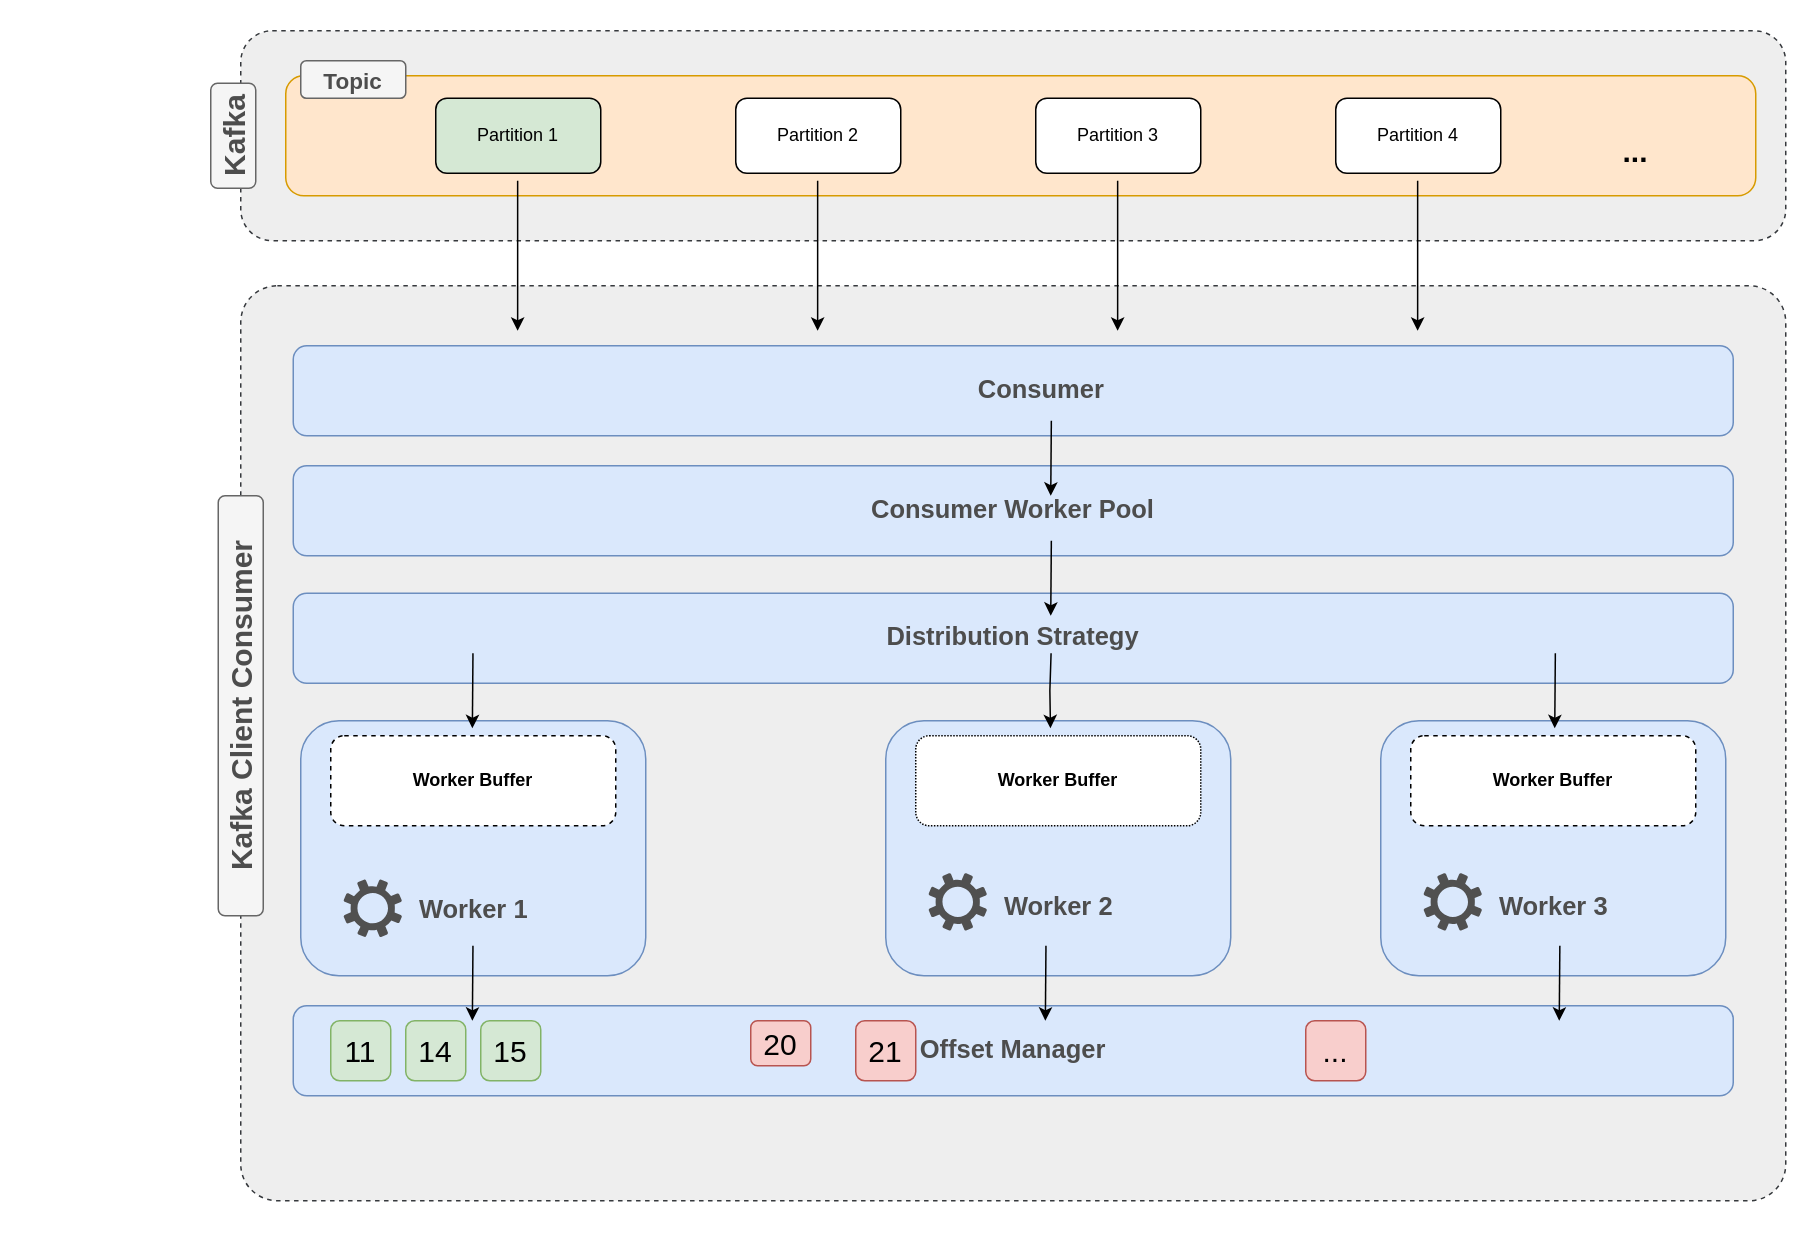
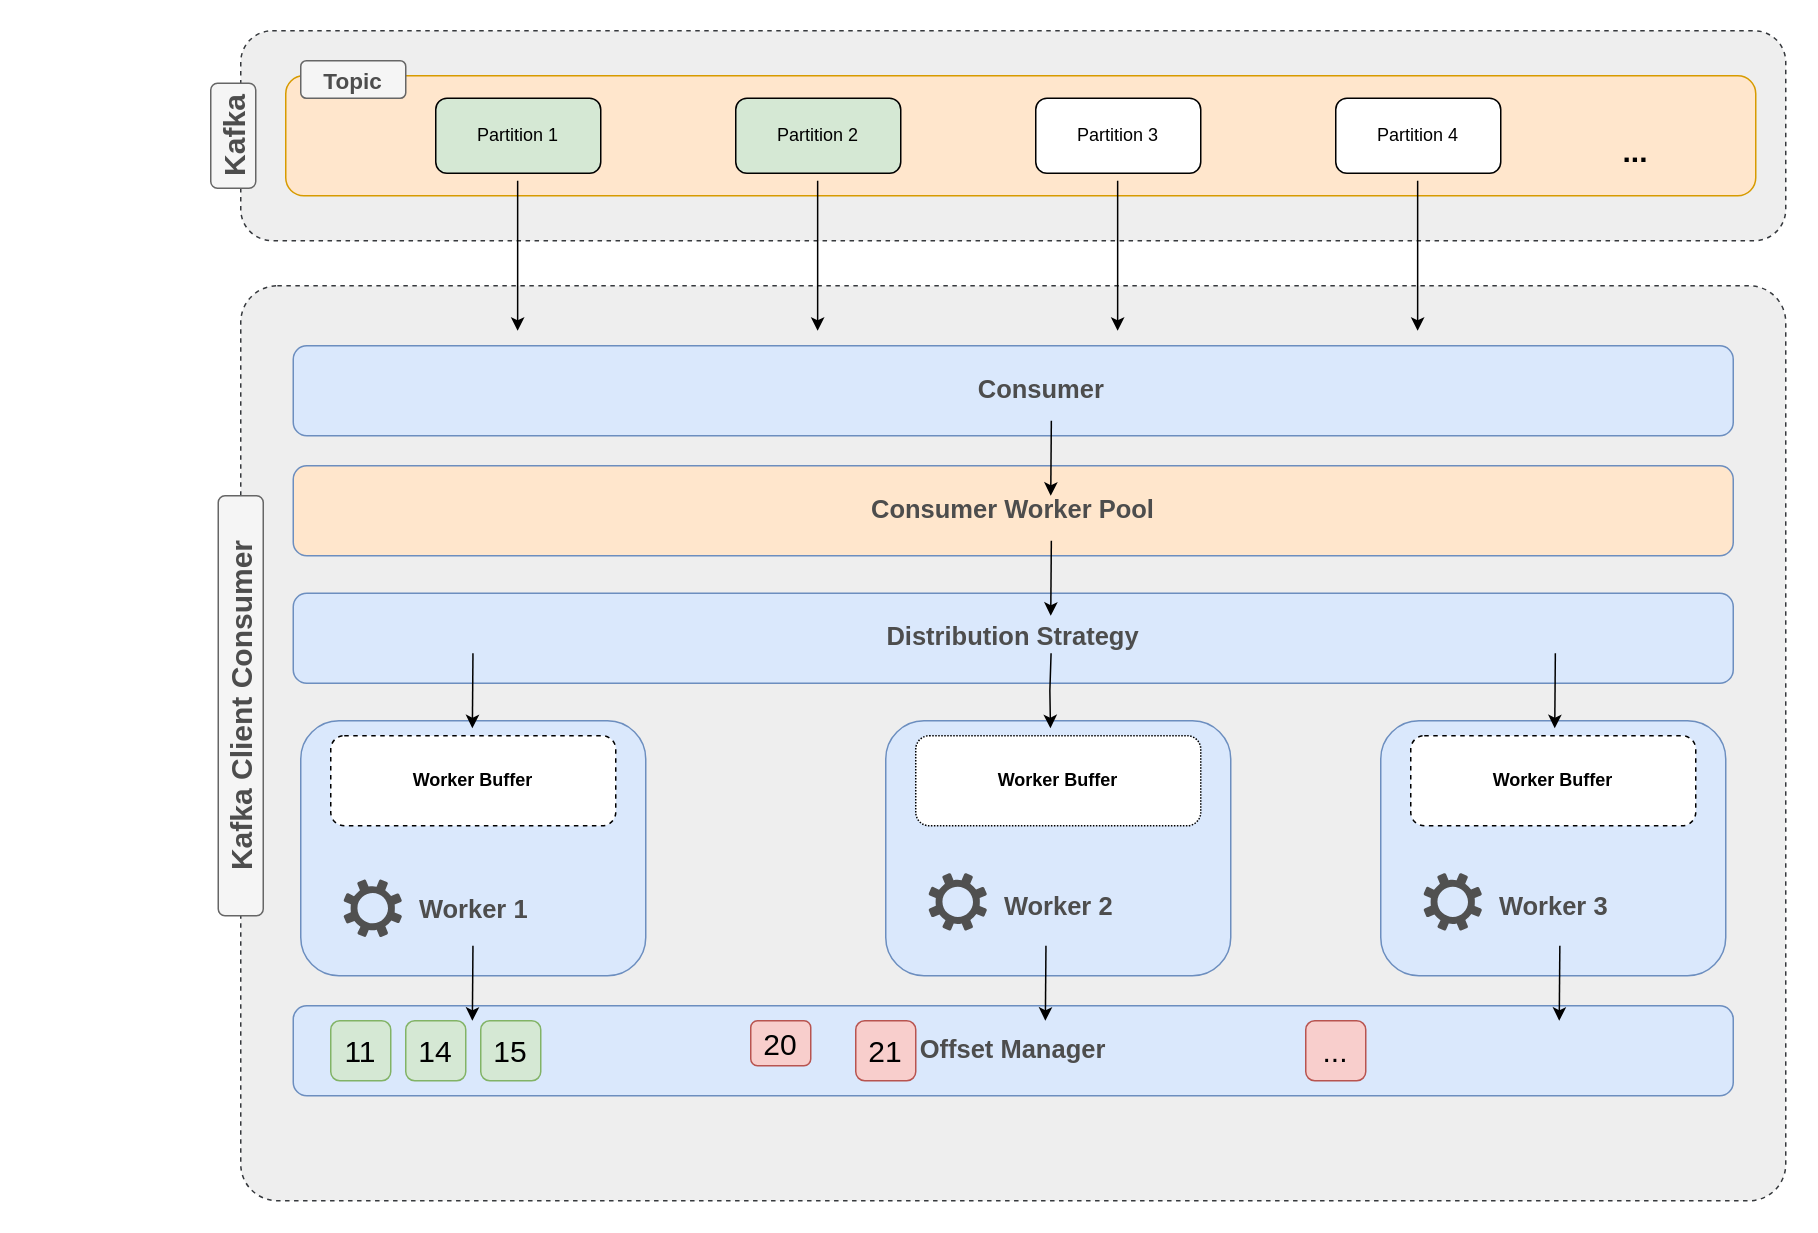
node "Partition 2": fillcolor #ffffff -> #d5e8d4
node "Consumer Worker Pool": fillcolor #dae8fc -> #ffe6cc
